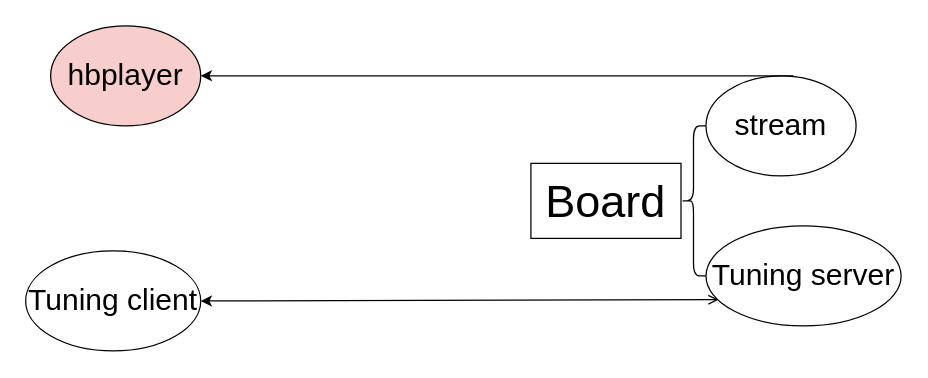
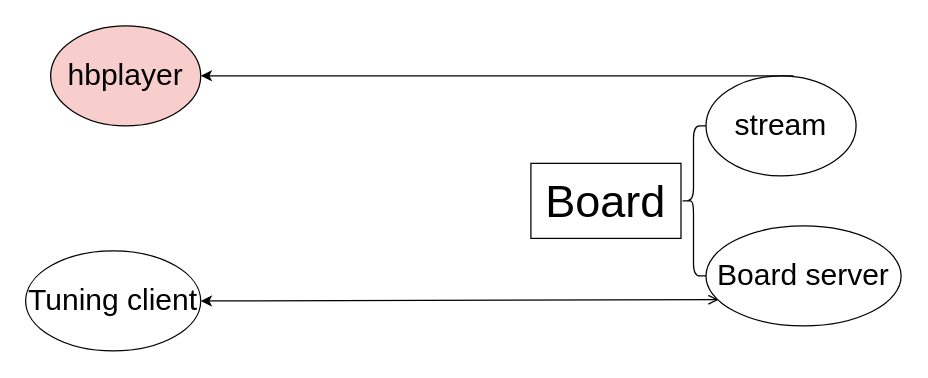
node "Tuning server": label "Tuning server" -> "Board server"
